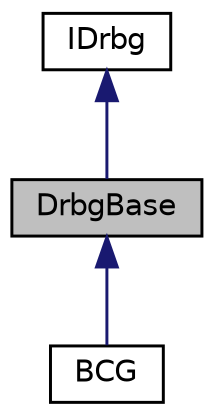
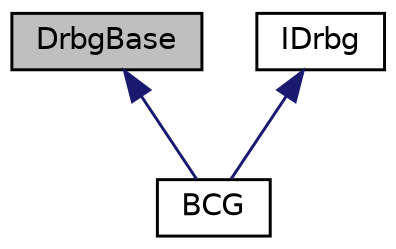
edge "DrbgBase" -> "IDrbg": now "BCG" -> "IDrbg"
